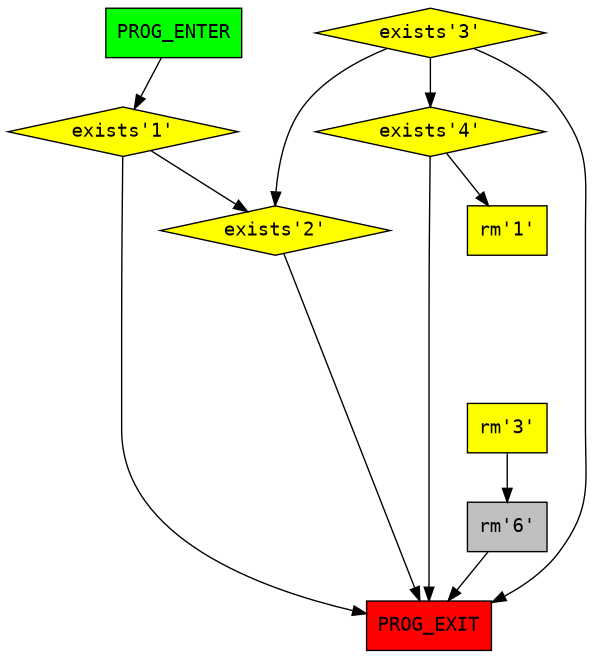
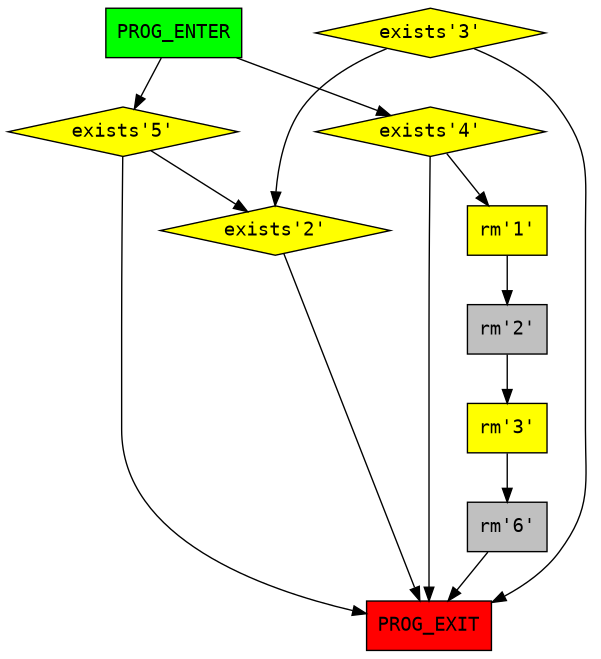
edge "exists'3'" -> "exists'4'": now "PROG_ENTER" -> "exists'4'"
node "exists'1'": label "exists'1'" -> "exists'5'"
node "rm'2'": added
